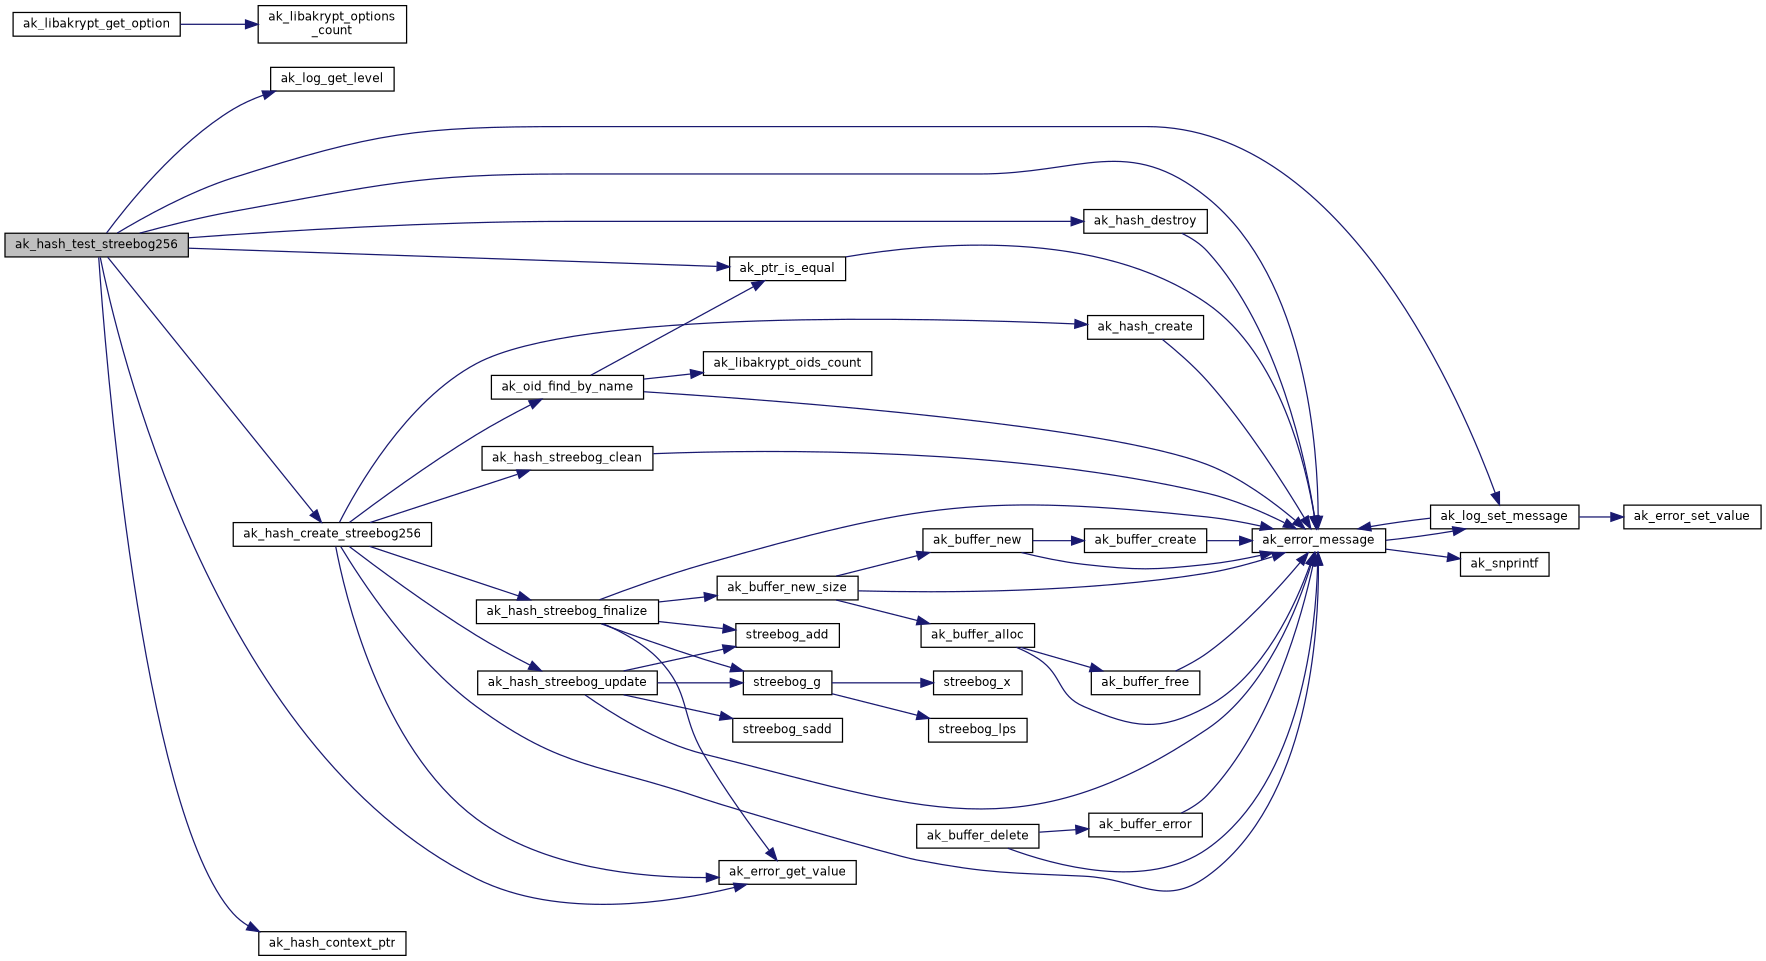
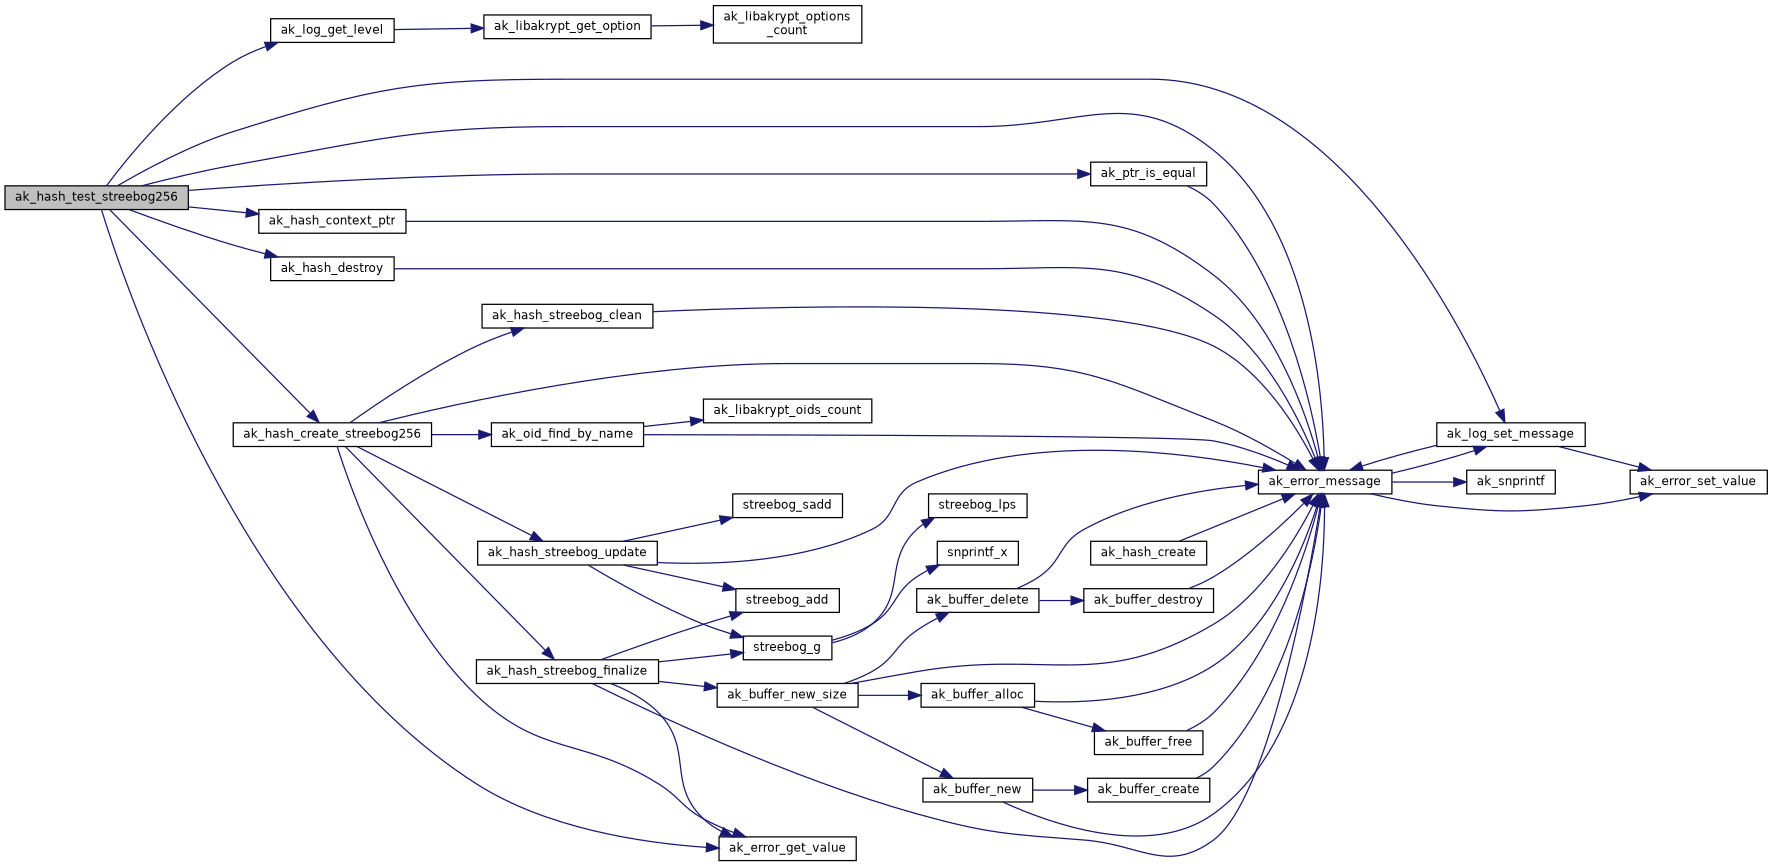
edge "ak_log_get_level" -> "ak_libakrypt_get_option": added
edge "ak_hash_context_ptr" -> "ak_error_message": added
edge "ak_hash_create_streebog256" -> "ak_hash_create": removed
edge "ak_oid_find_by_name" -> "ak_ptr_is_equal": removed
edge "ak_error_message" -> "ak_error_set_value": added
edge "ak_buffer_new_size" -> "ak_buffer_delete": added
node "streebog_x": label "streebog_x" -> "snprintf_x"
node "ak_buffer_error": label "ak_buffer_error" -> "ak_buffer_destroy"
